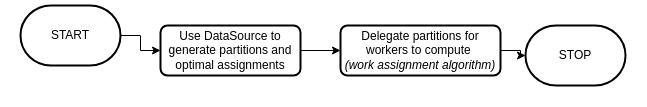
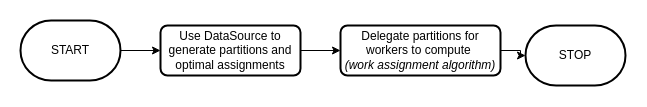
node "START": moved (71, 36) -> (71, 51)
